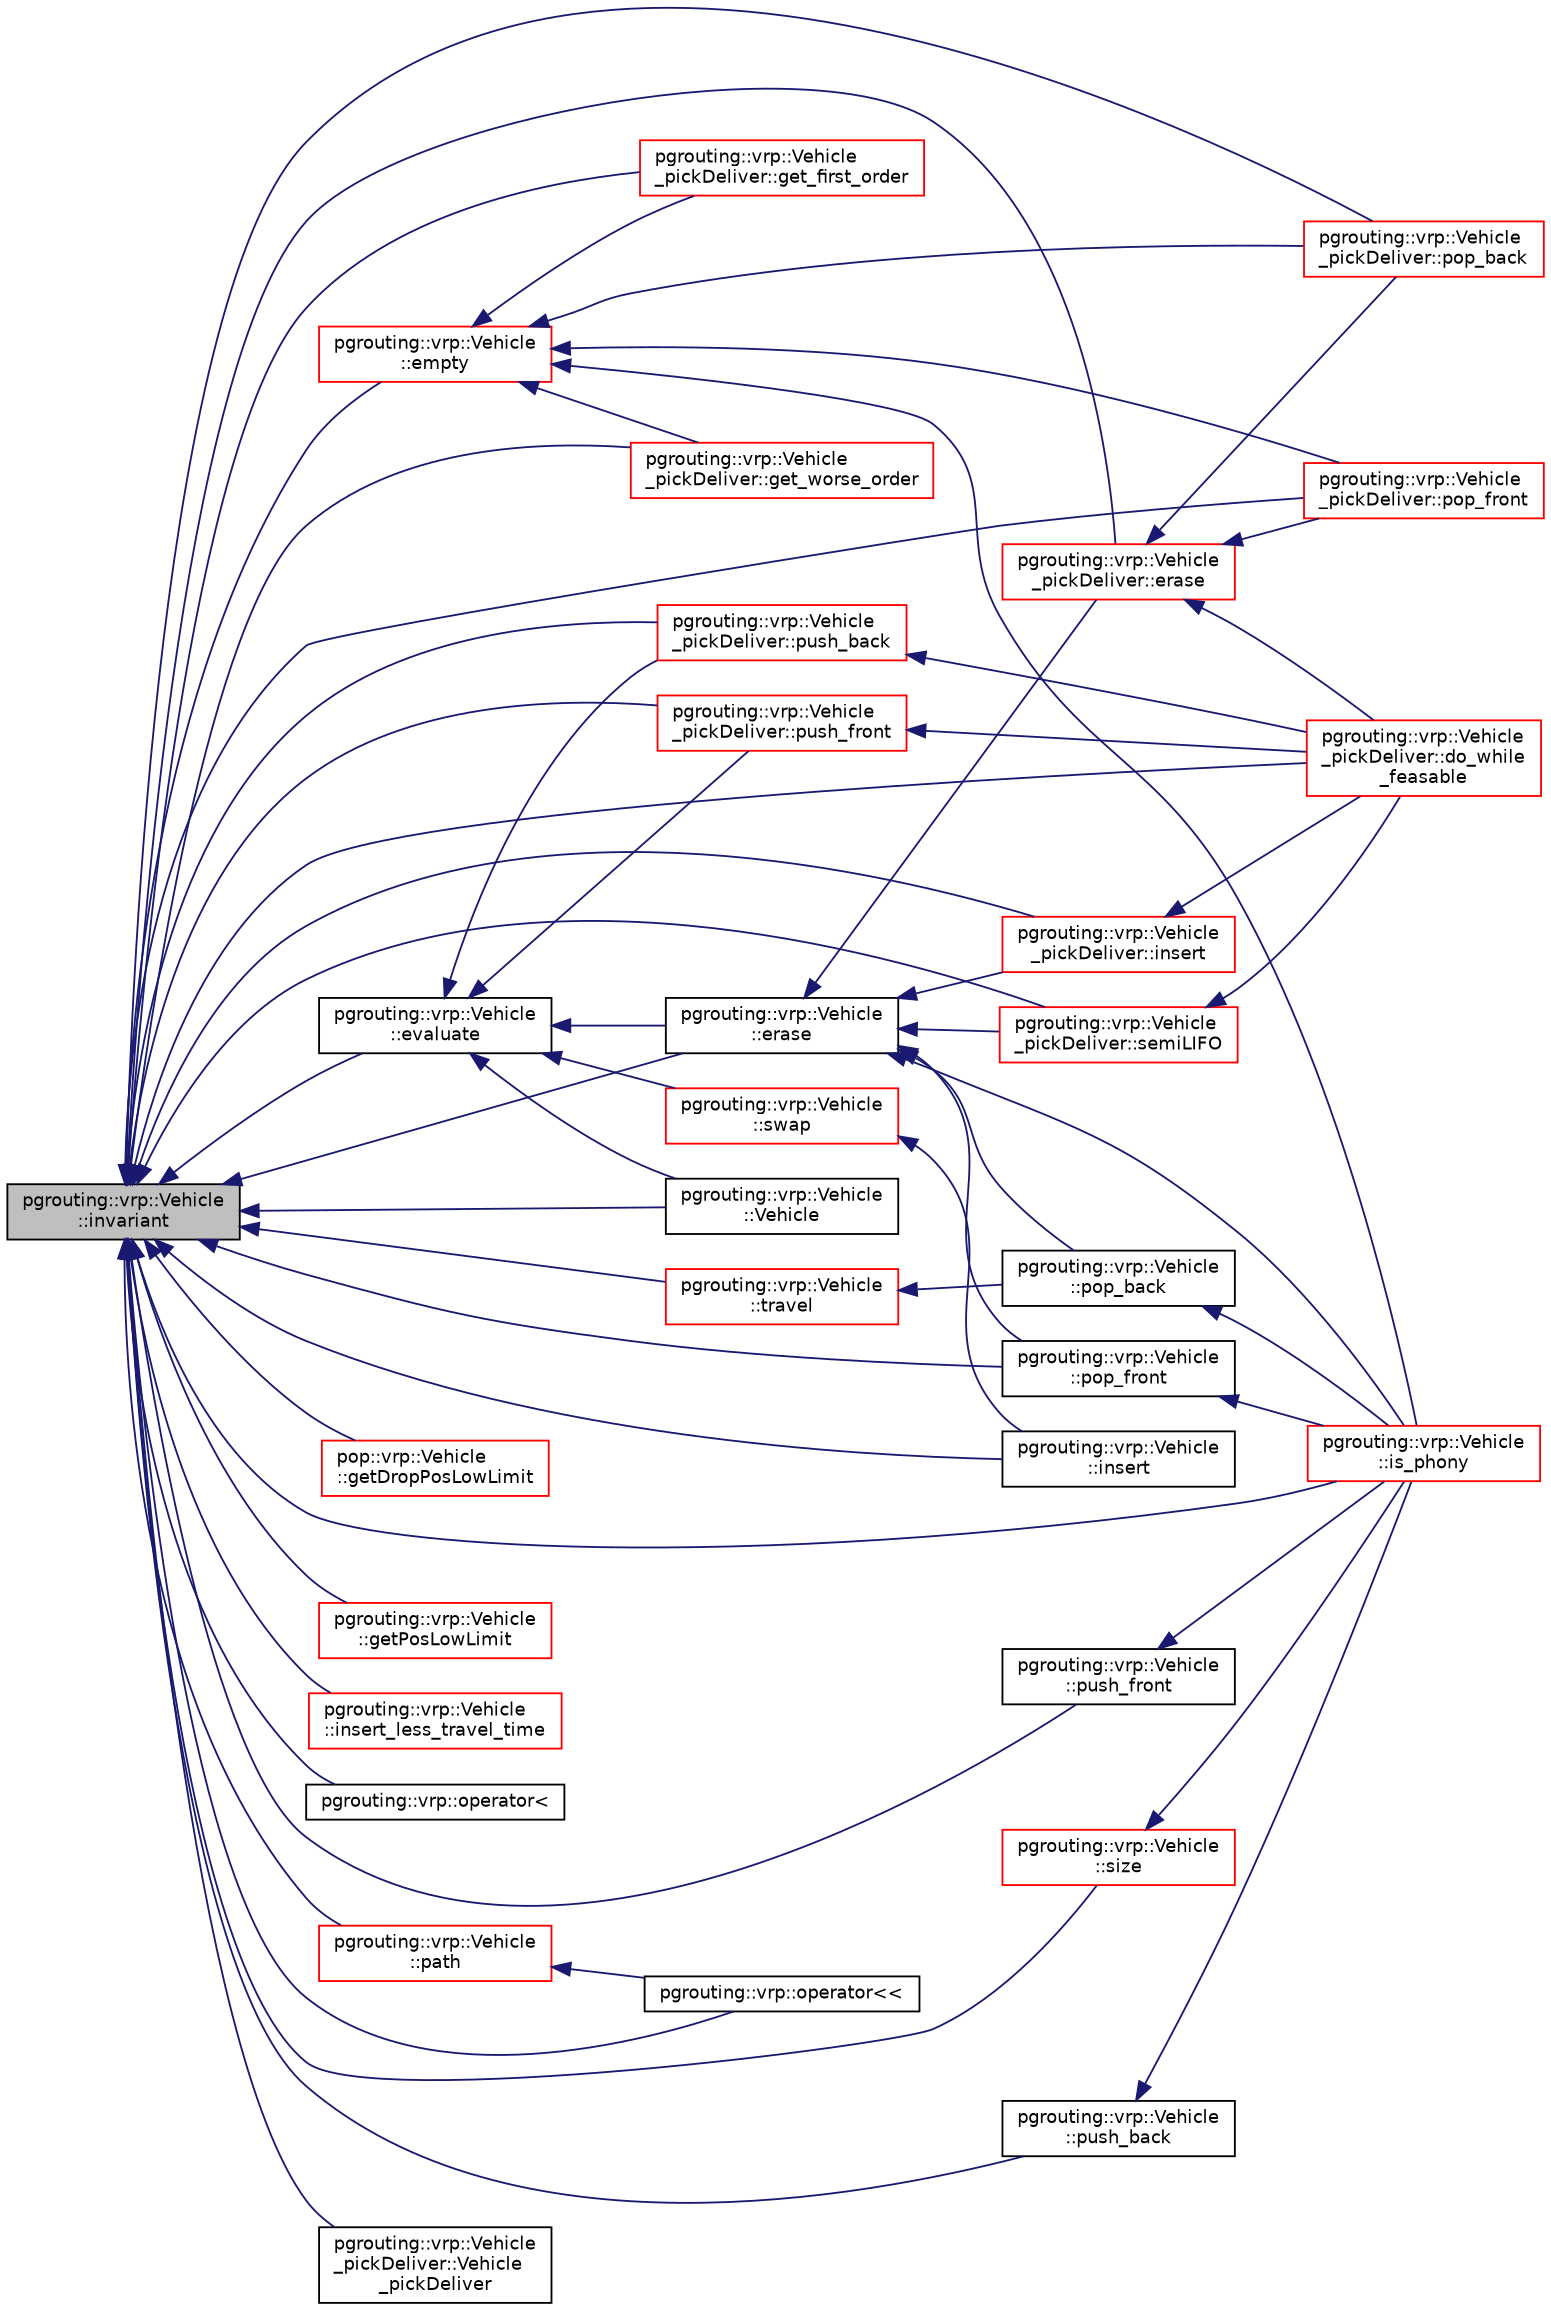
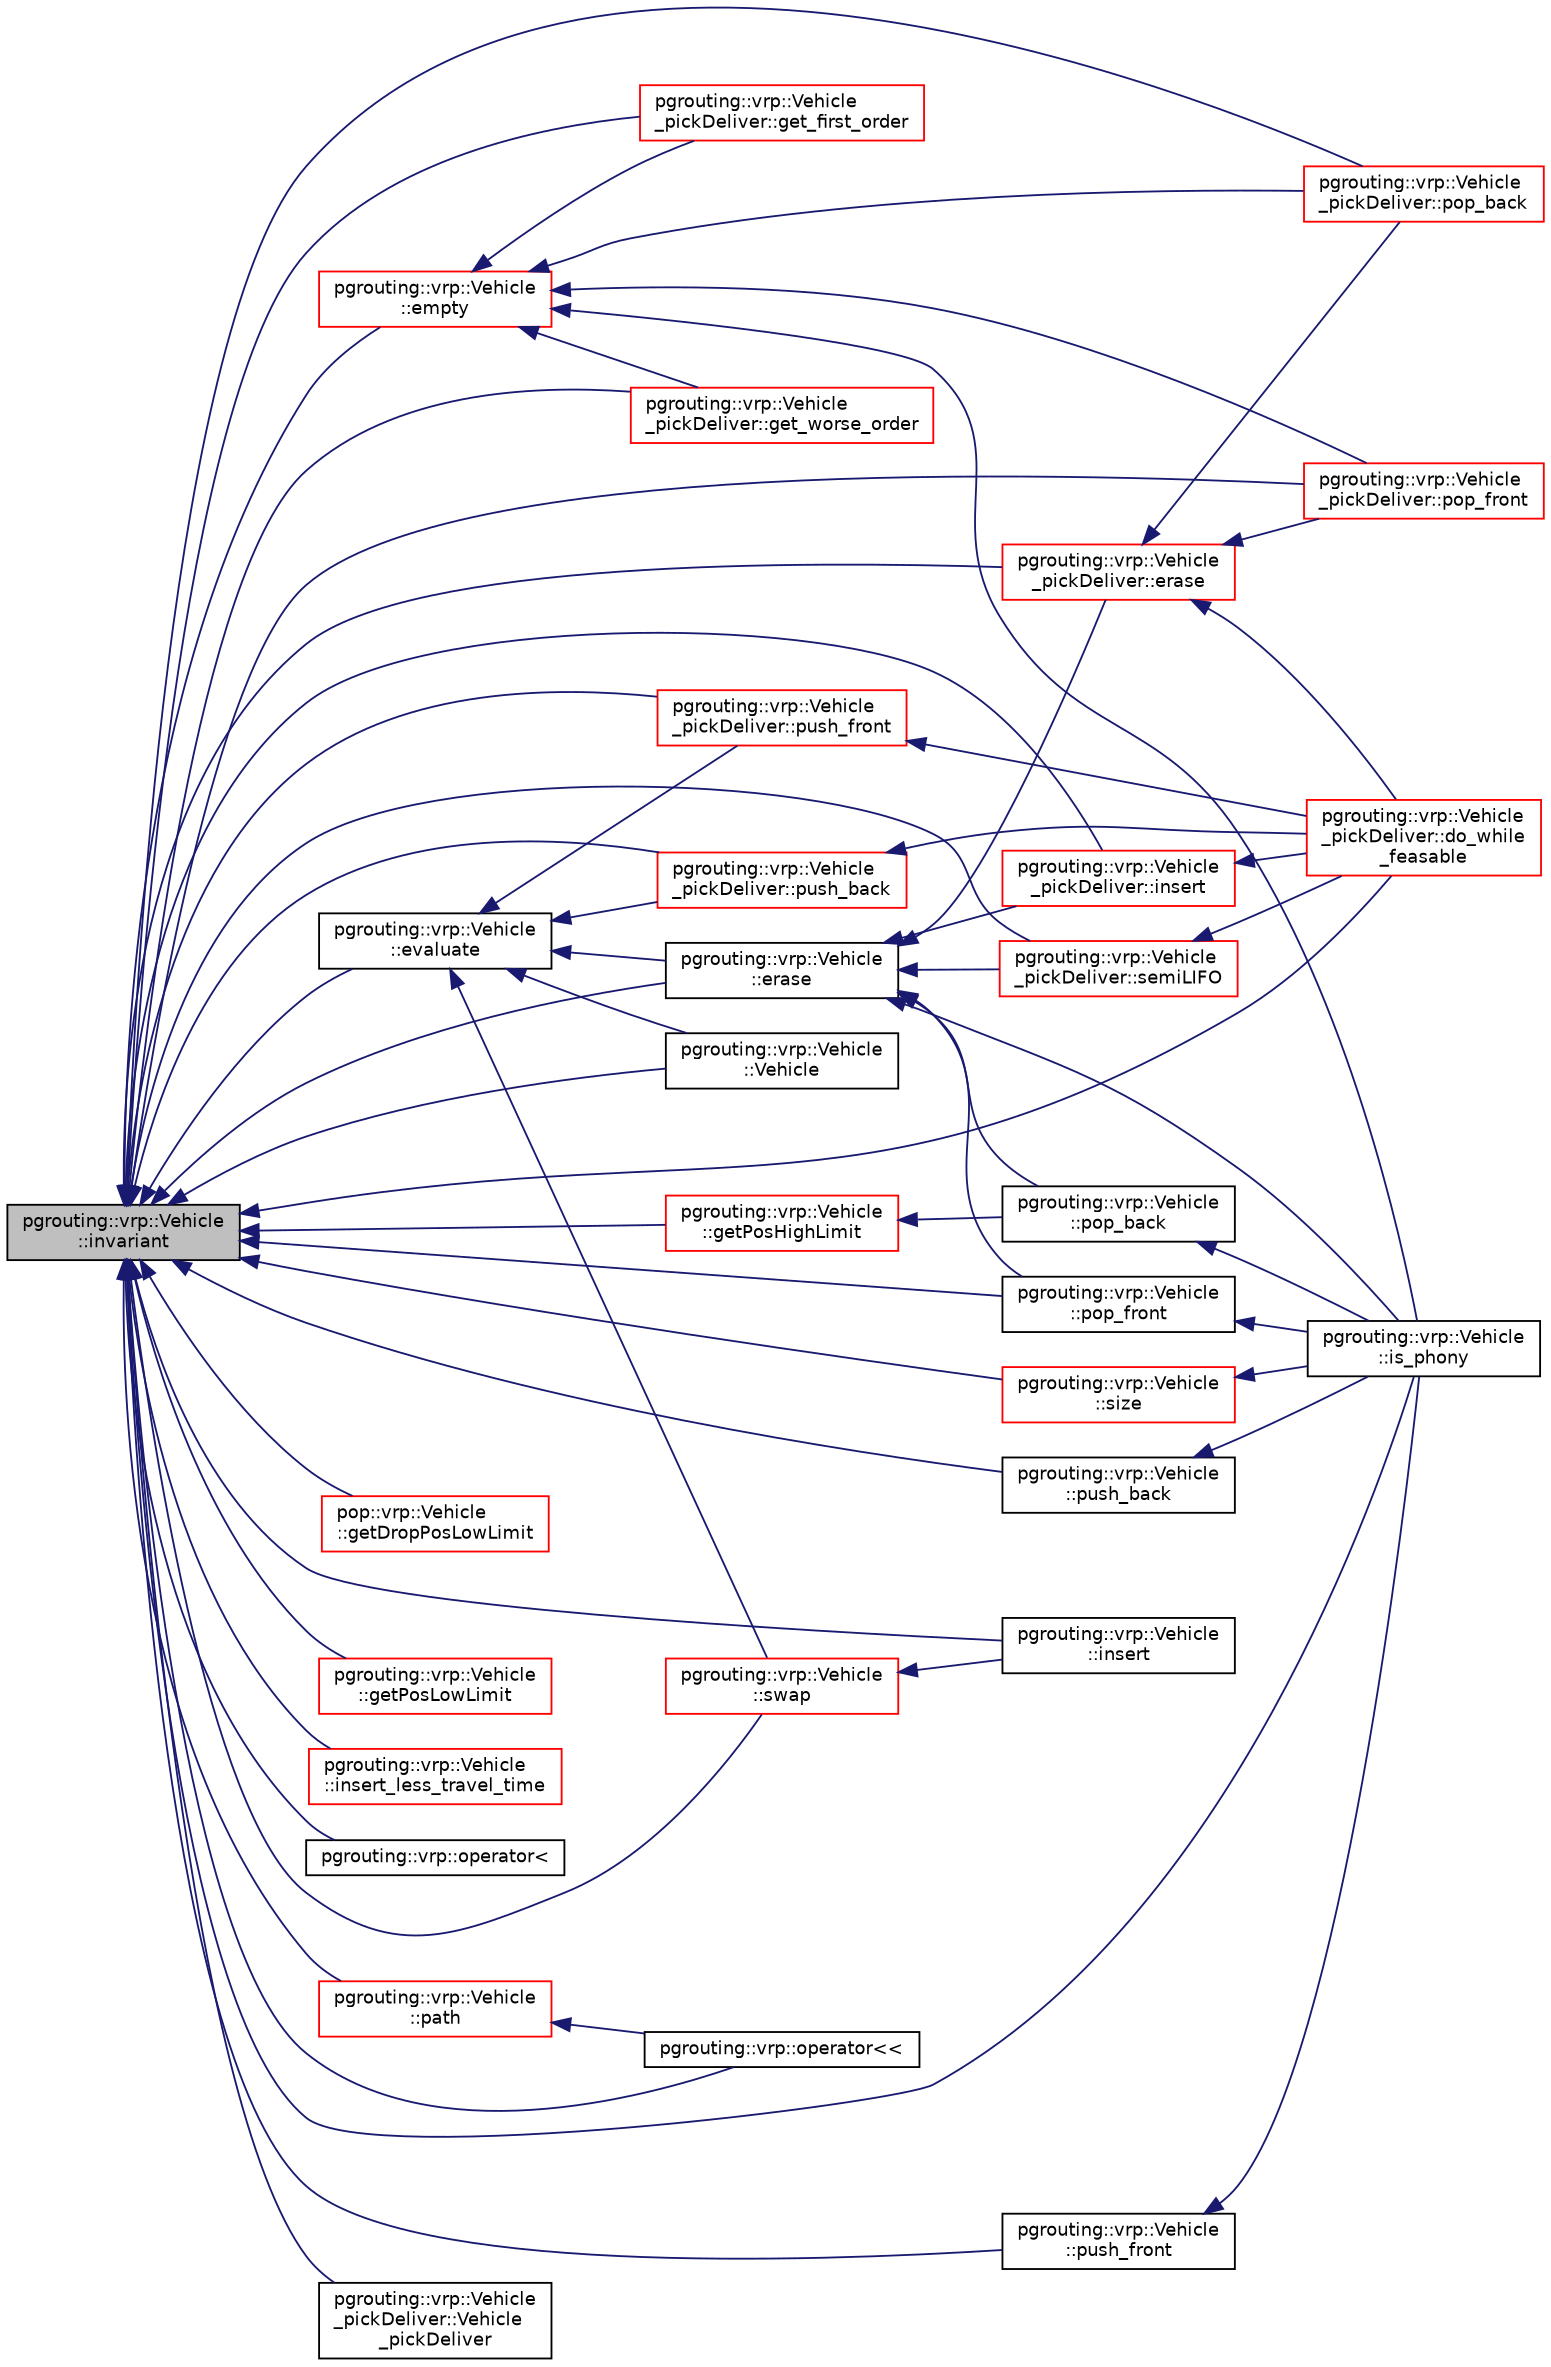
node "pgrouting::vrp::Vehicle ::travel": label "pgrouting::vrp::Vehicle ::travel" -> "pgrouting::vrp::Vehicle ::getPosHighLimit"
node "pgrouting::vrp::Vehicle ::is_phony": color red -> black
edge "pgrouting::vrp::Vehicle ::swap" -> "pgrouting::vrp::Vehicle ::invariant": added
